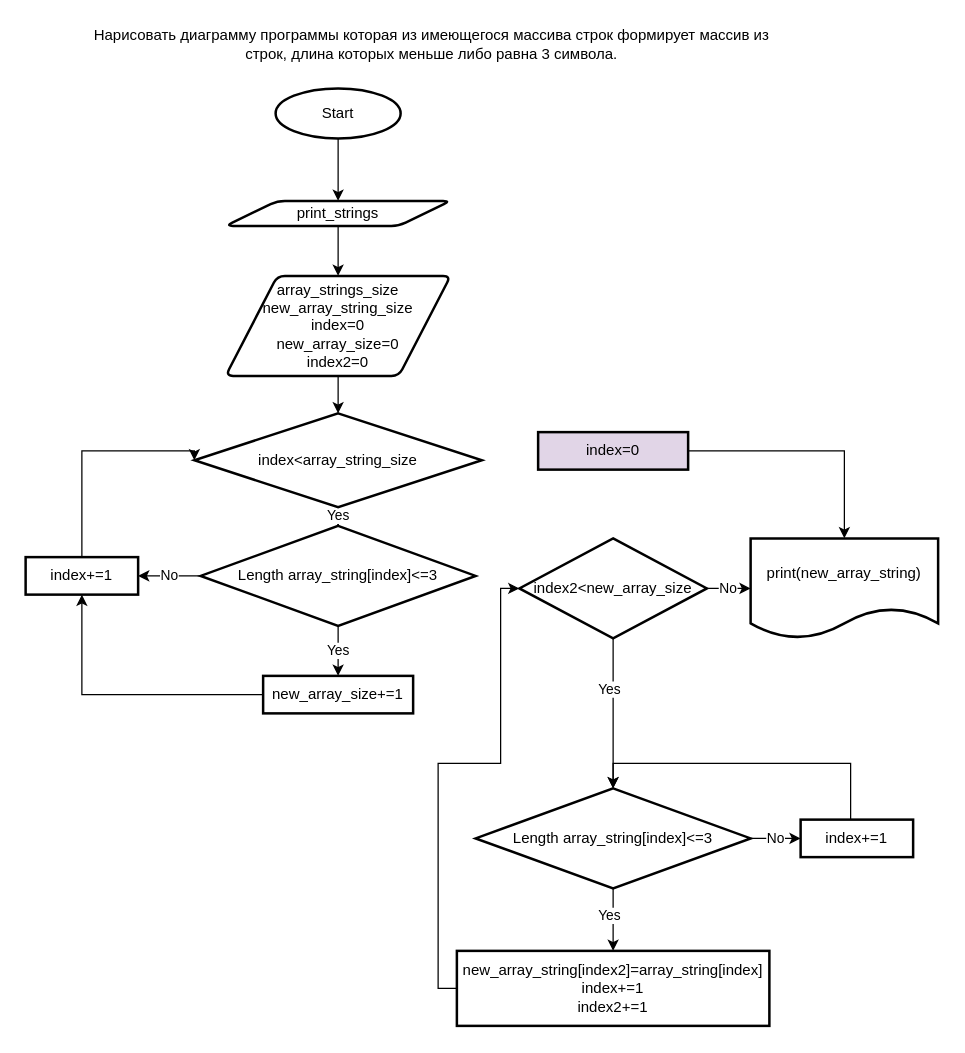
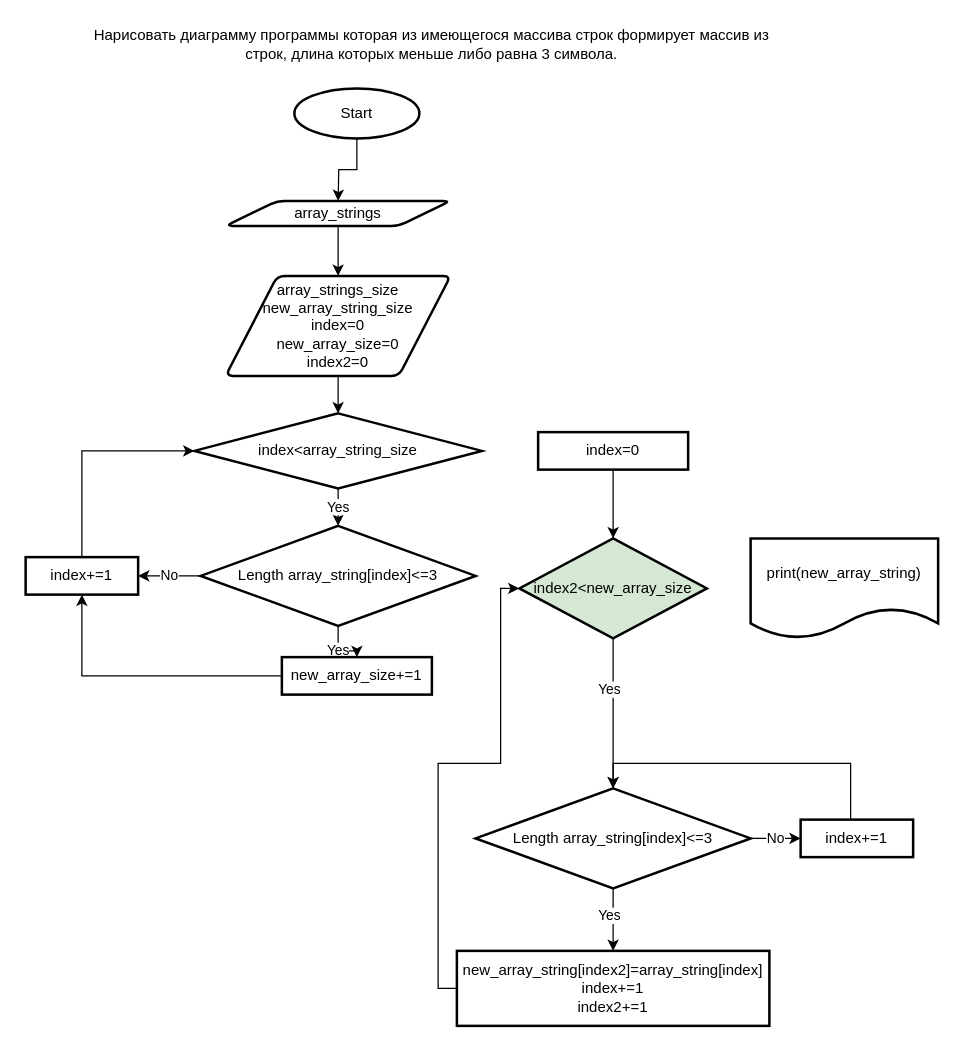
node "Start": moved (338, 113) -> (357, 113)
node "print_strings": label "print_strings" -> "array_strings"
node "index=0": fillcolor #e1d5e7 -> #ffffff
edge "index=0" -> "print(new_array_string)": now "index=0" -> "index2<new_array_size"
node "index<array_string_size": size 288x94 -> 288x75
node "index2<new_array_size": fillcolor #ffffff -> #d5e8d4
edge "index2<new_array_size" -> "print(new_array_string)": removed, label "No"
node "new_array_size+=1": moved (338, 694) -> (357, 676)
